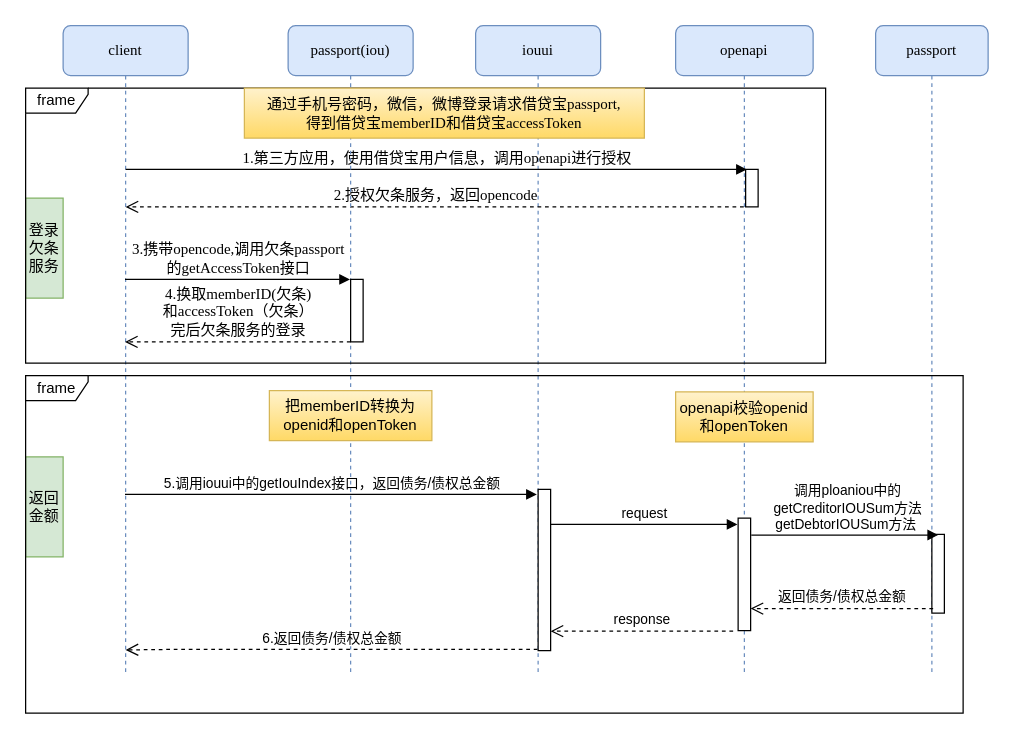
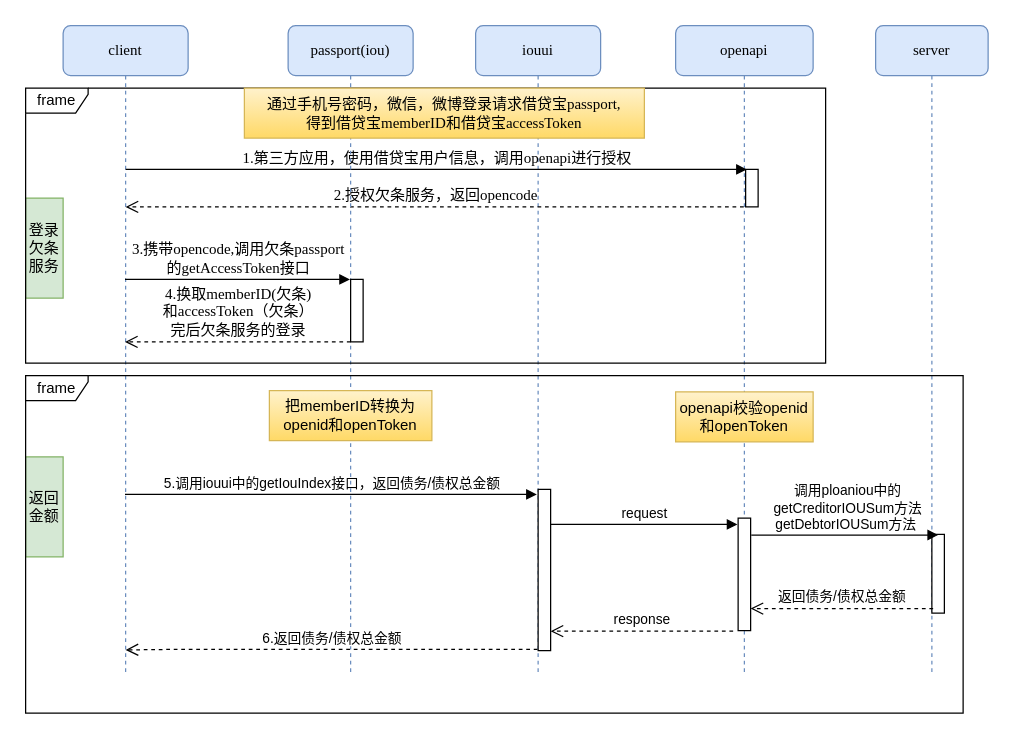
node "passport": label "passport" -> "server"
